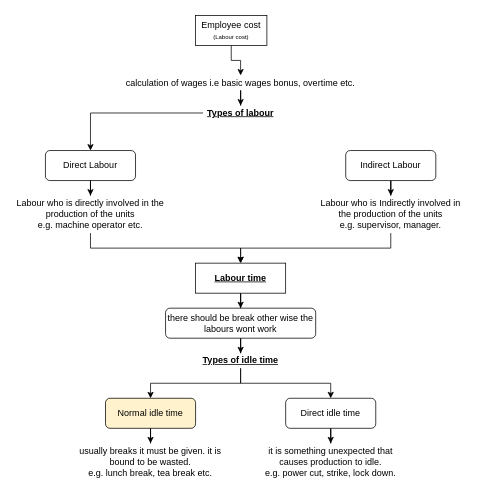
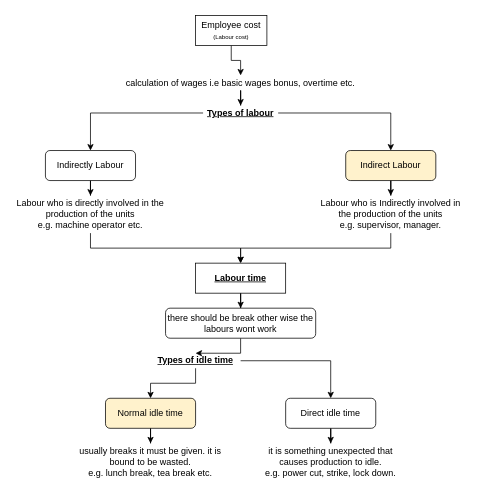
edge "Types of labour" -> "Indirect Labour": added
node "Direct Labour": label "Direct Labour" -> "Indirectly Labour"
node "Indirect Labour": fillcolor #ffffff -> #fff2cc
node "Types of idle time": moved (240, 360) -> (195, 360)
